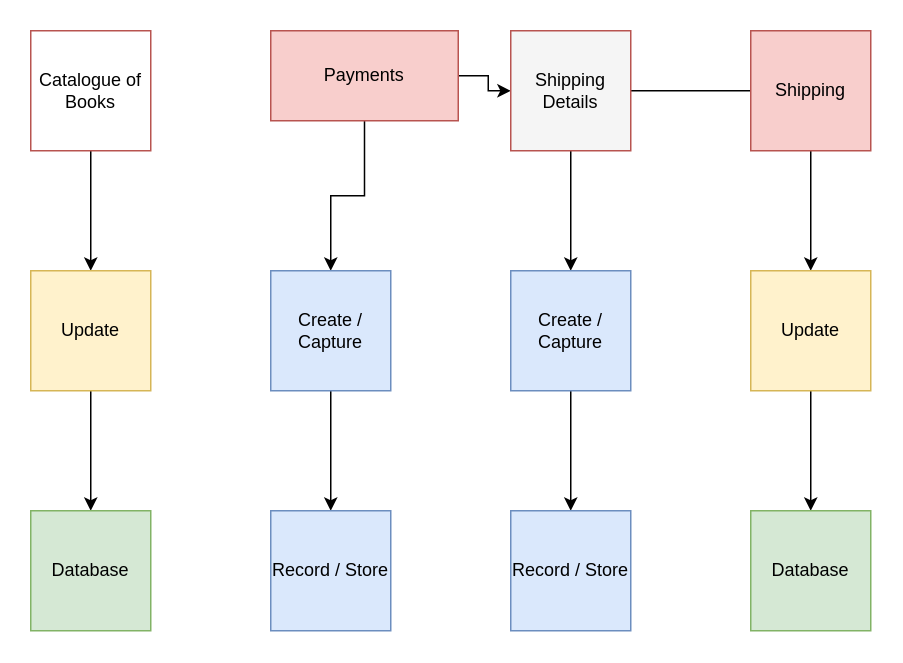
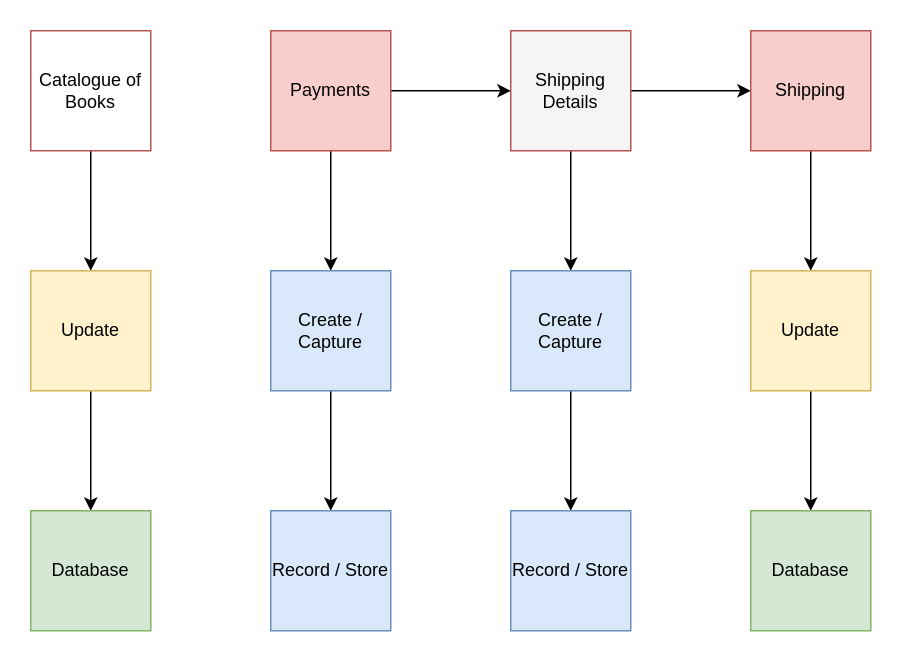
node "Payments": size 188x90 -> 120x120
edge "Shipping Details" -- "Shipping": arrowhead none -> classic
